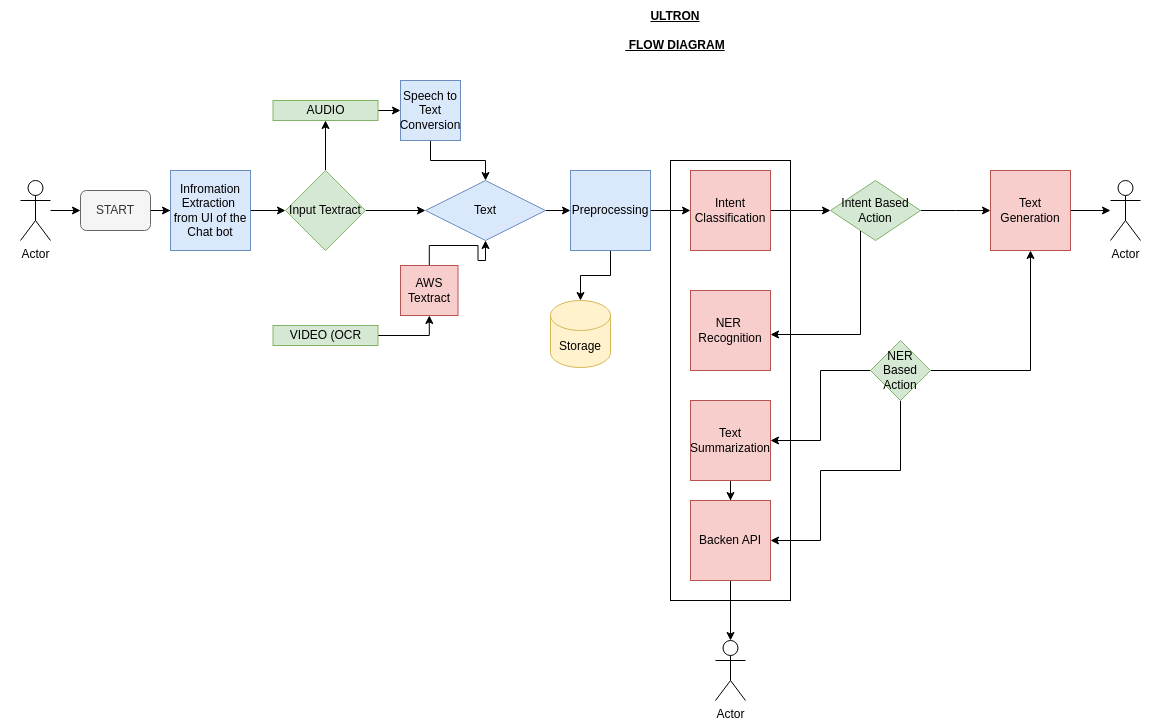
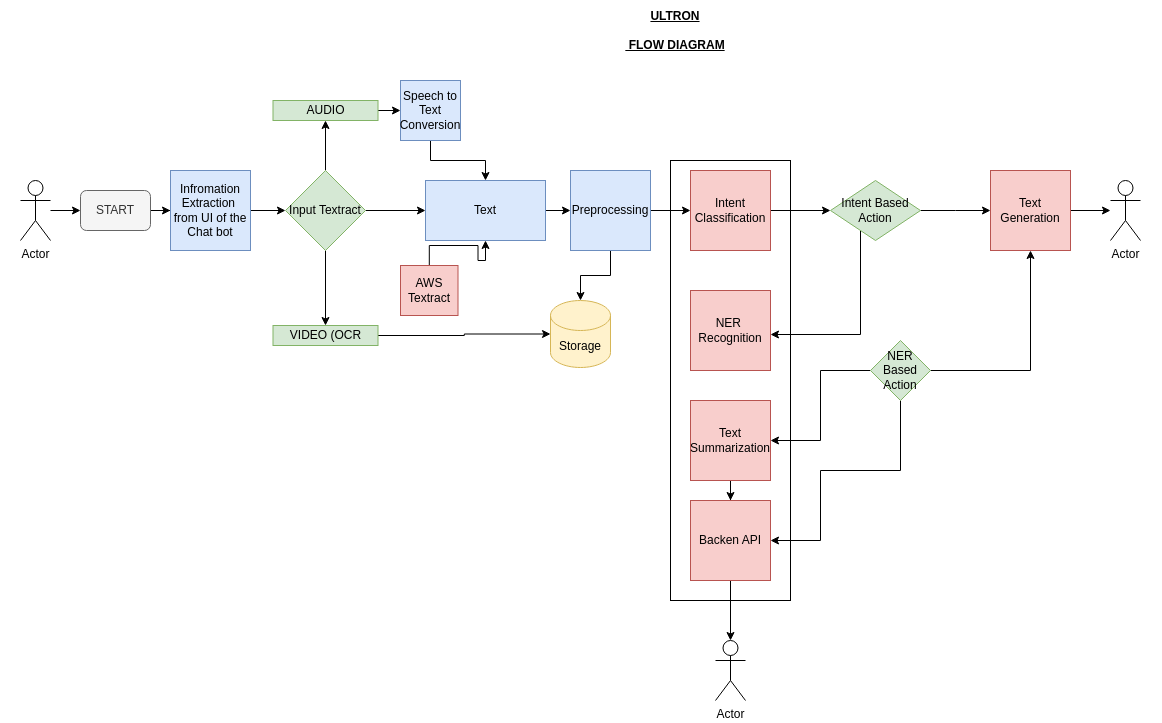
node "Text": shape diamond -> rectangle
edge "Input Textract" -> "VIDEO (OCR": added
edge "VIDEO (OCR" -> "AWS Textract": now "VIDEO (OCR" -> "Storage"
